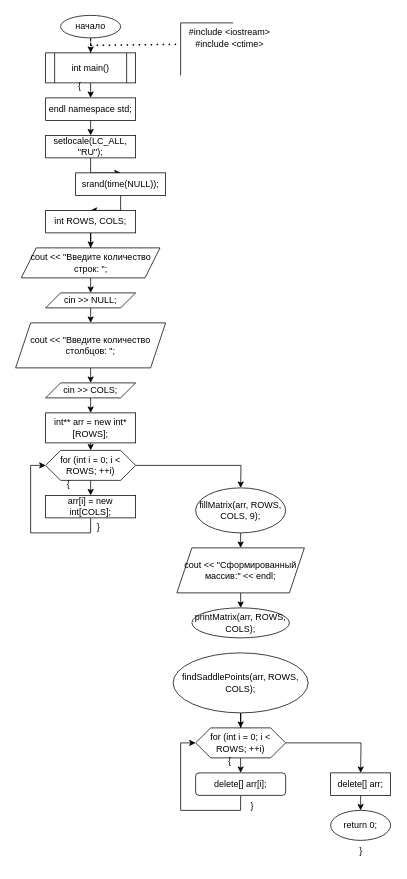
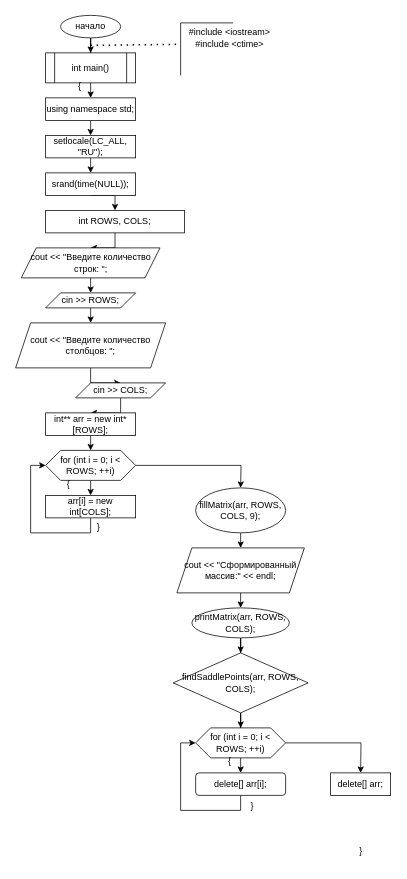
edge "начало" -> "int main()": style dashed -> solid
node "endl namespace std;": label "endl namespace std;" -> "using namespace std;"
node "srand(time(NULL));": moved (120, 184) -> (90, 184)
node "int ROWS, COLS;": size 90x23 -> 139x23
node "cin >> NULL;": label "cin >> NULL;" -> "cin >> ROWS;"
node "cin >> COLS;": moved (90, 390) -> (120, 390)
node "int** arr = new int* [ROWS];": size 90x30 -> 90x23
edge "printMatrix(arr, ROWS, COLS);" -> "findSaddlePoints(arr, ROWS, COLS);": added
node "findSaddlePoints(arr, ROWS, COLS);": shape ellipse -> diamond
edge "delete[] arr;" -> "return 0;": removed
node "return 0;": removed
